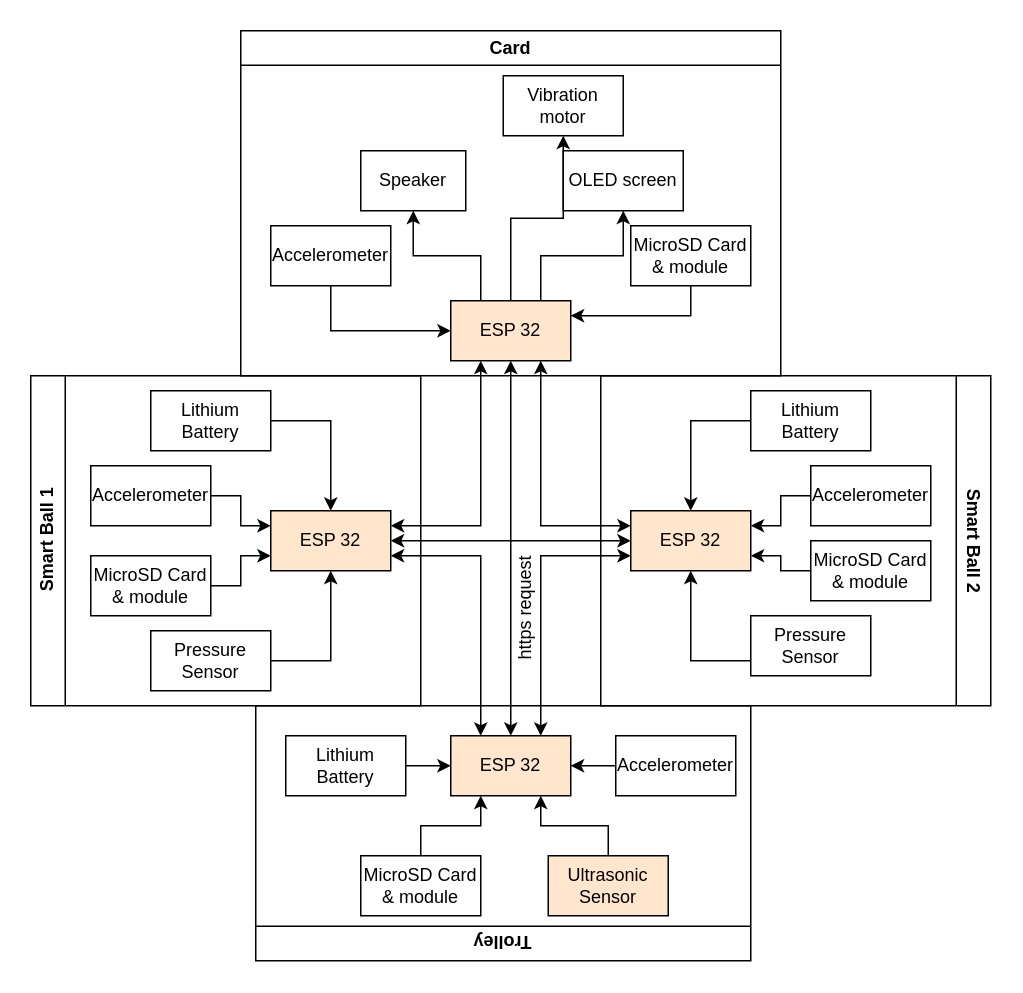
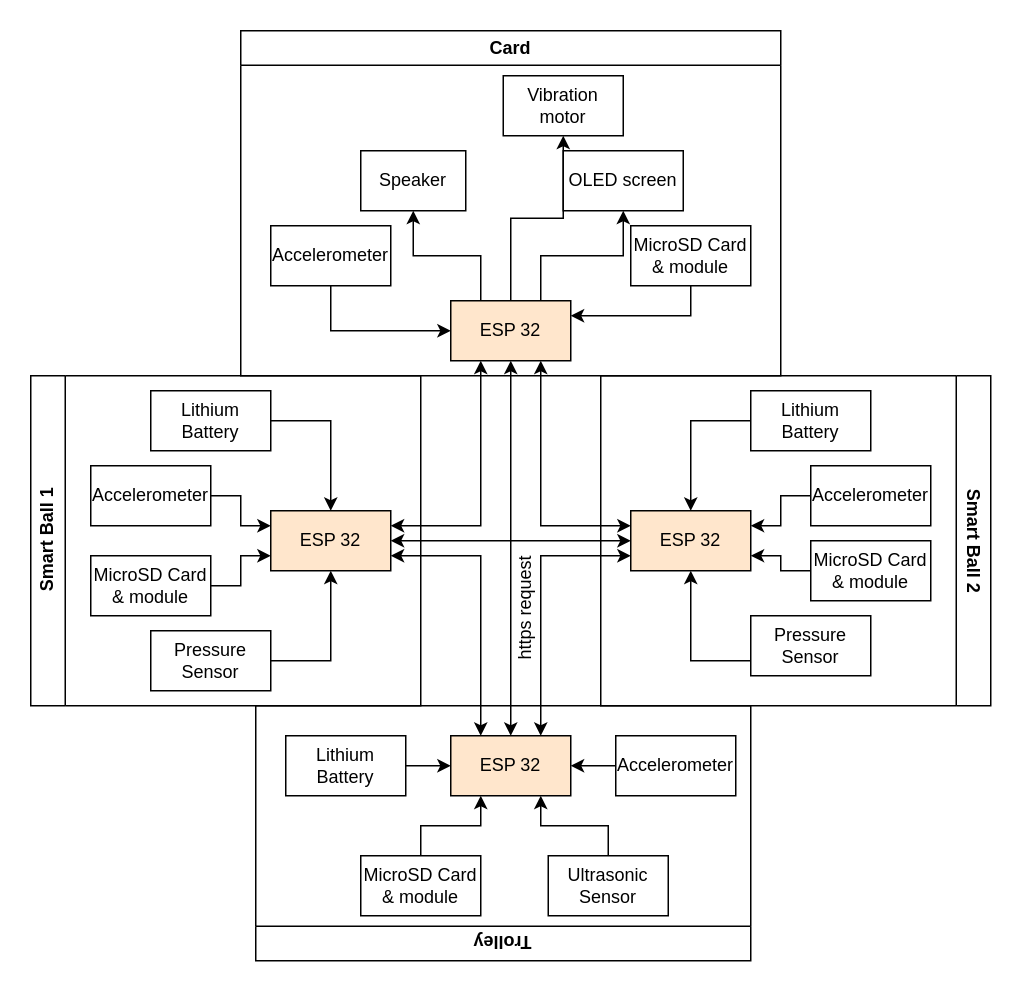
node "Ultrasonic Sensor": fillcolor #ffe6cc -> #ffffff
